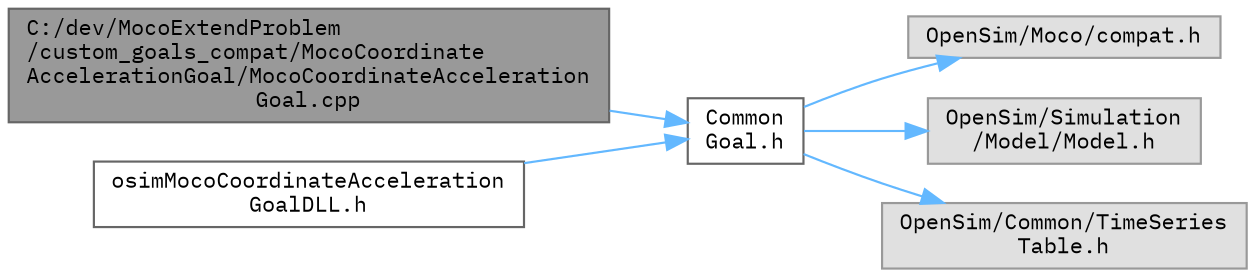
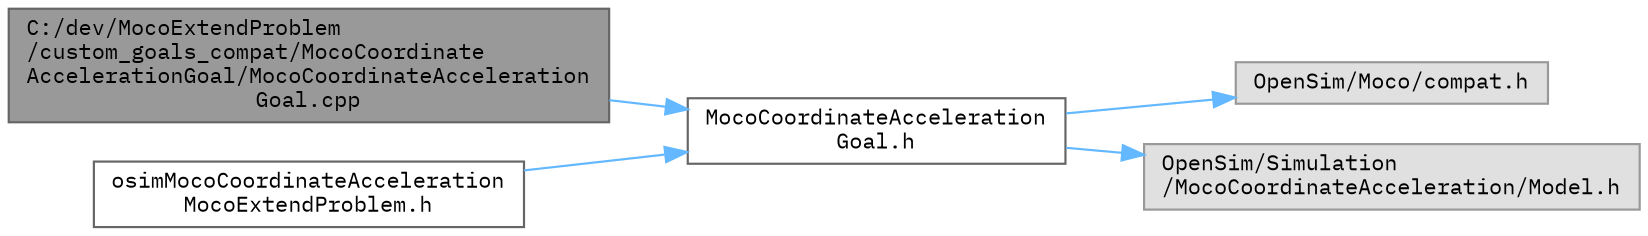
node "Common Goal.h": label "Common Goal.h" -> "MocoCoordinateAcceleration Goal.h"
node "OpenSim/Simulation /Model/Model.h": label "OpenSim/Simulation /Model/Model.h" -> "OpenSim/Simulation /MocoCoordinateAcceleration/Model.h"
node "osimMocoCoordinateAcceleration GoalDLL.h": label "osimMocoCoordinateAcceleration GoalDLL.h" -> "osimMocoCoordinateAcceleration MocoExtendProblem.h"
node "OpenSim/Common/TimeSeries Table.h": removed
